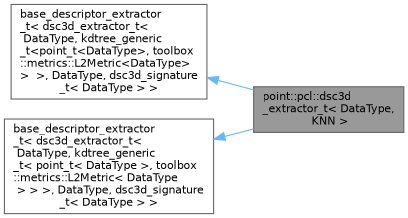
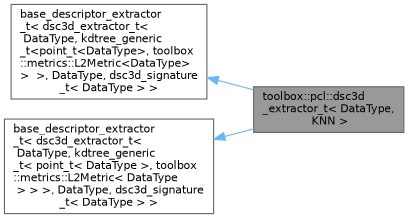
node "point::pcl::dsc3d _extractor_t< DataType, KNN >": label "point::pcl::dsc3d _extractor_t< DataType, KNN >" -> "toolbox::pcl::dsc3d _extractor_t< DataType, KNN >"
